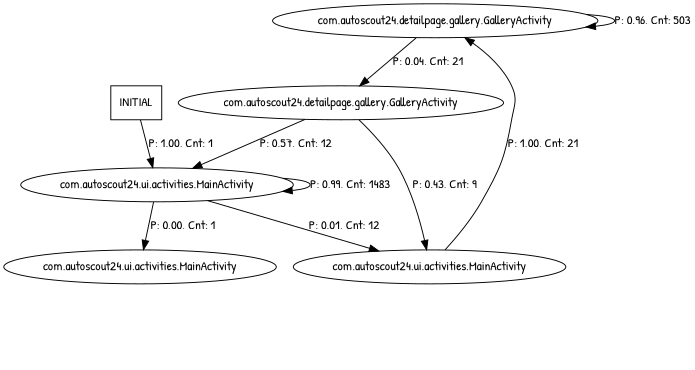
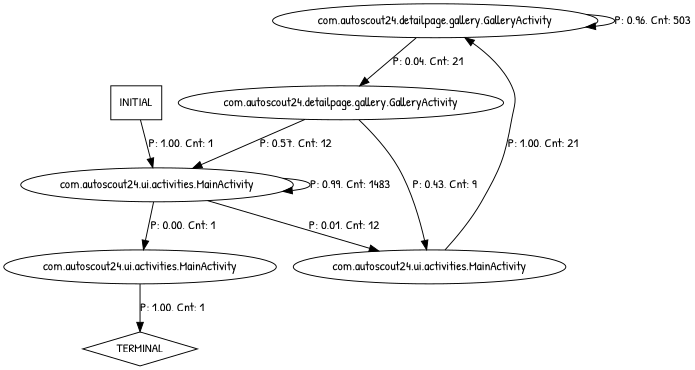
node "TERMINAL": added
